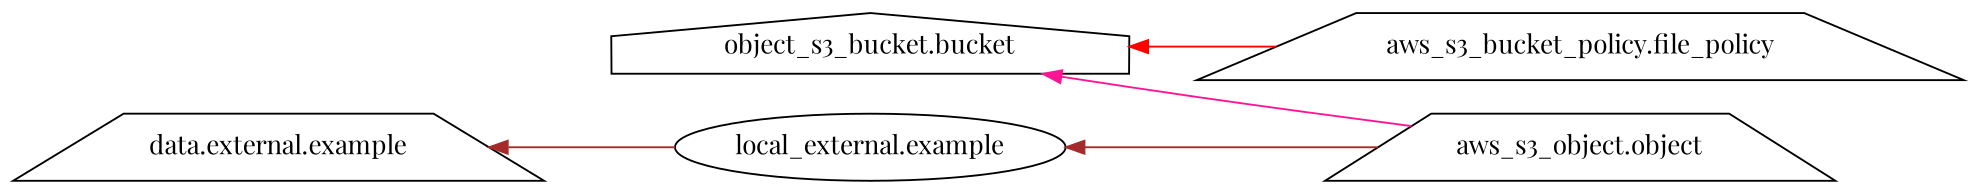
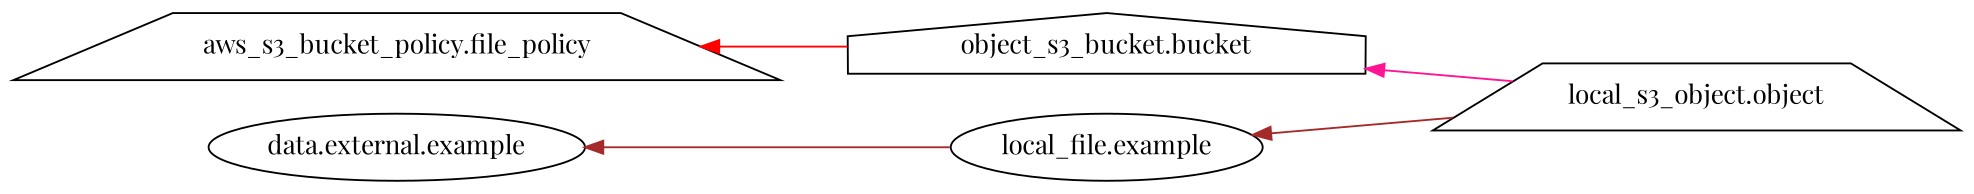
edge "aws_s3_bucket_policy.file_policy" -> "object_s3_bucket.bucket": reversed
node "data.external.example": shape trapezium -> ellipse
node "local_external.example": label "local_external.example" -> "local_file.example"
node "aws_s3_object.object": label "aws_s3_object.object" -> "local_s3_object.object"
